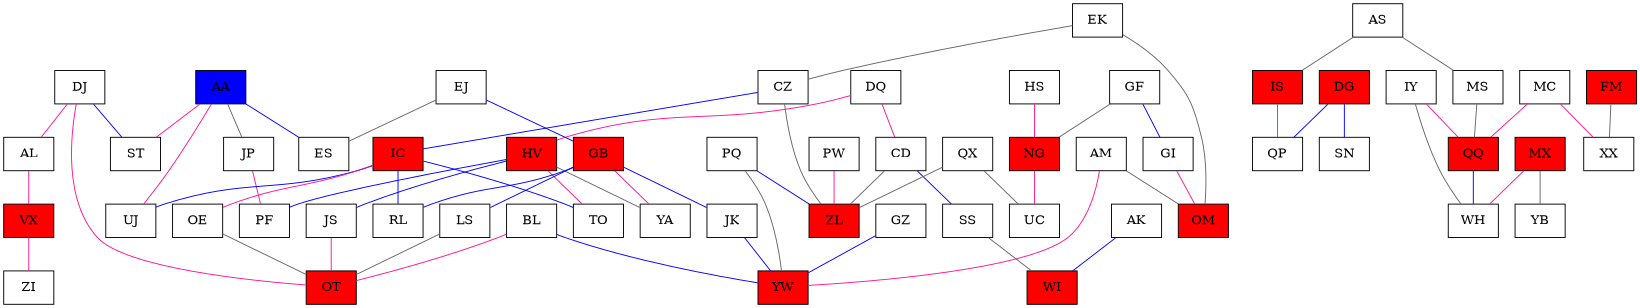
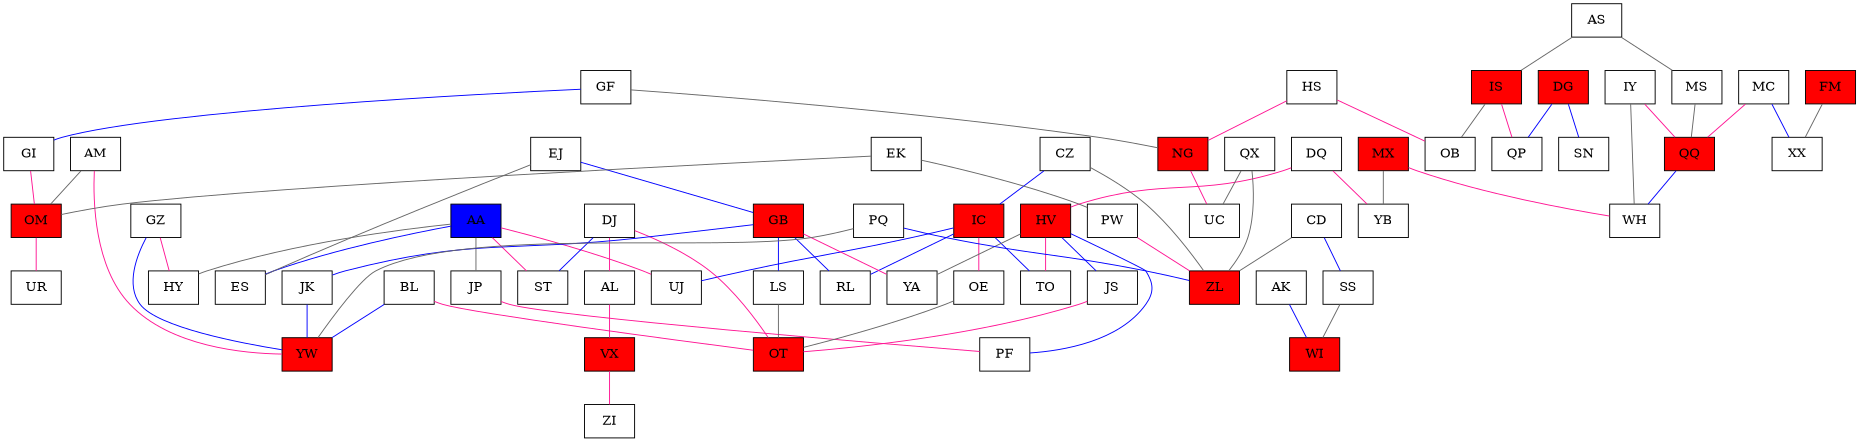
edge "EK" -- "CZ": now "EK" -- "PW"
edge "DQ" -- "CD": now "DQ" -- "YB"
edge "MC" -- "XX": color deeppink -> blue
node "OB": added
node "UR": added
node "HY": added
